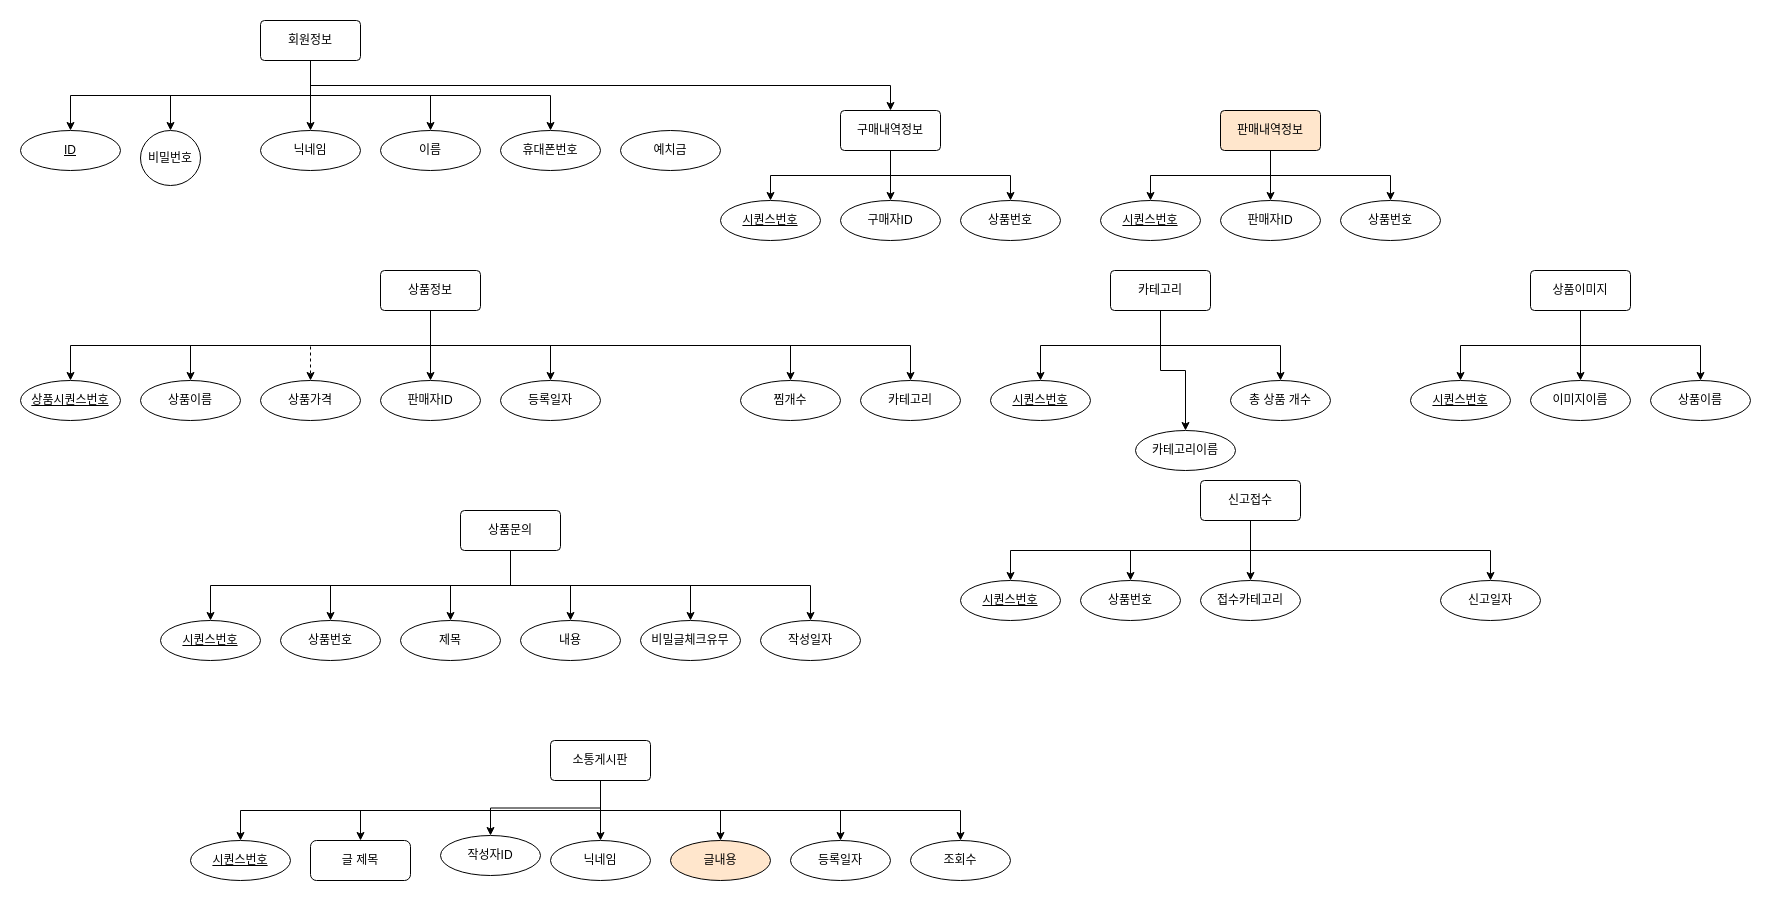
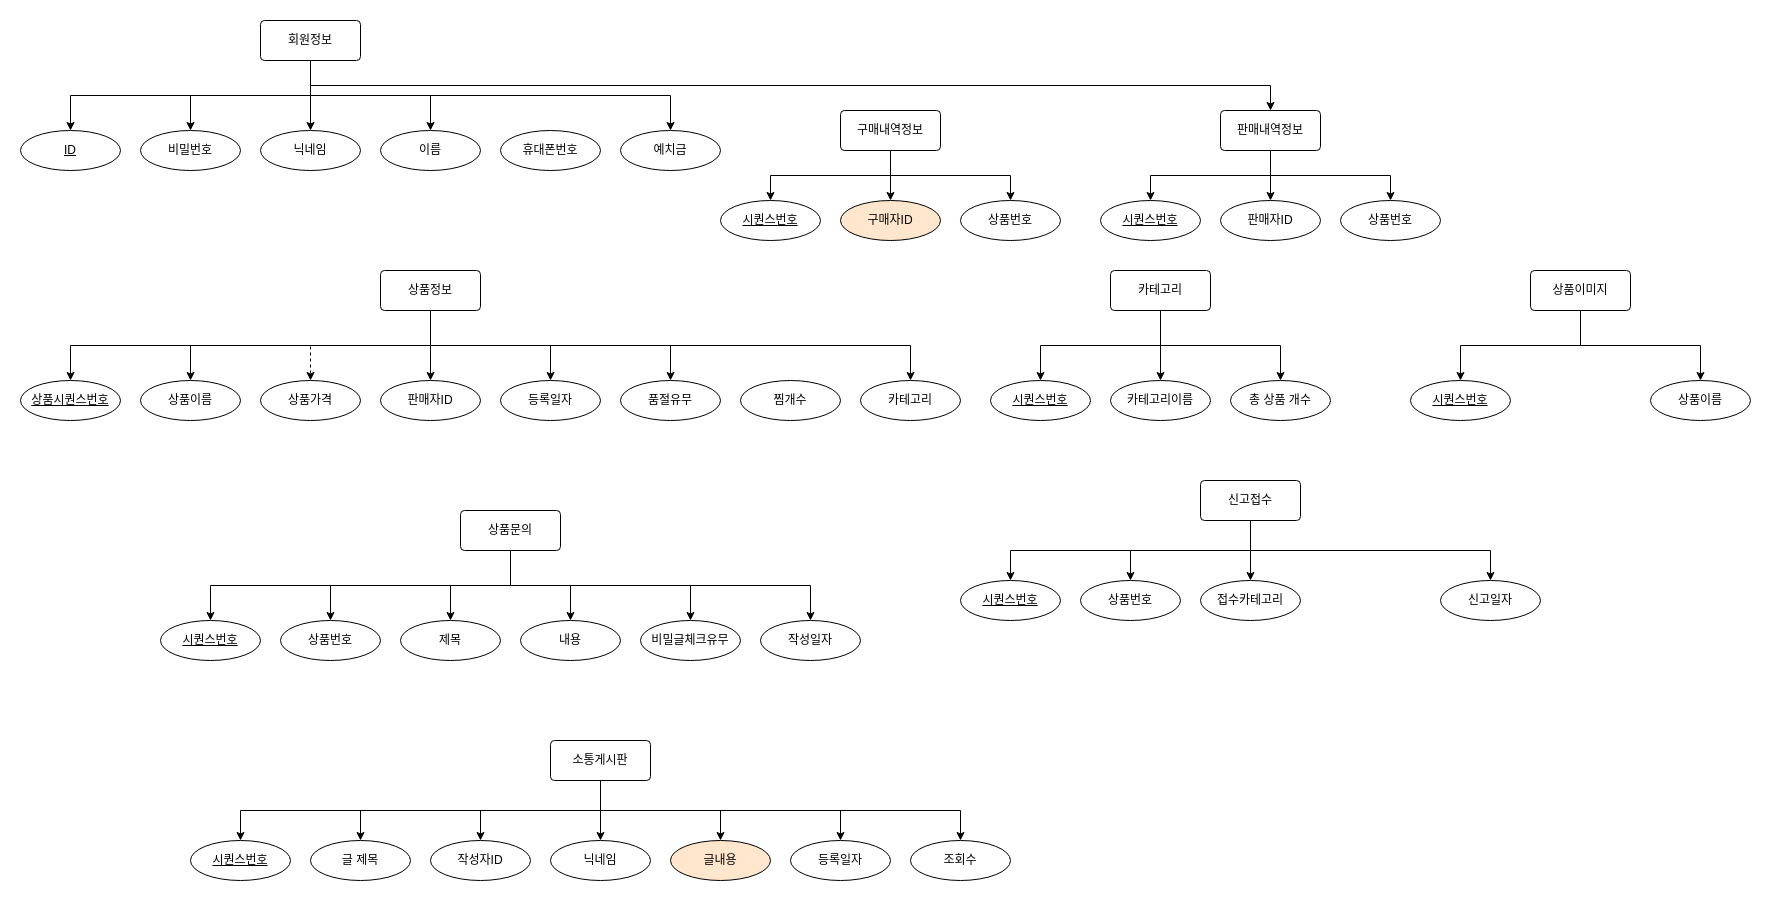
edge "회원정보" -> "구매내역정보": now "회원정보" -> "예치금"
edge "회원정보" -> "휴대폰번호": now "회원정보" -> "판매내역정보"
node "판매내역정보": fillcolor #ffe6cc -> #ffffff
node "비밀번호": size 60x55 -> 100x40
node "구매자ID": fillcolor #ffffff -> #ffe6cc
edge "상품정보" -> "품절유무": added
edge "상품정보" -> "찜개수": removed
edge "상품이미지" -> "이미지이름": removed
node "품절유무": added
node "이미지이름": removed
node "카테고리이름": moved (1186, 451) -> (1161, 401)
node "작성자ID": moved (491, 856) -> (481, 861)
node "글 제목": shape rounded rectangle -> ellipse
